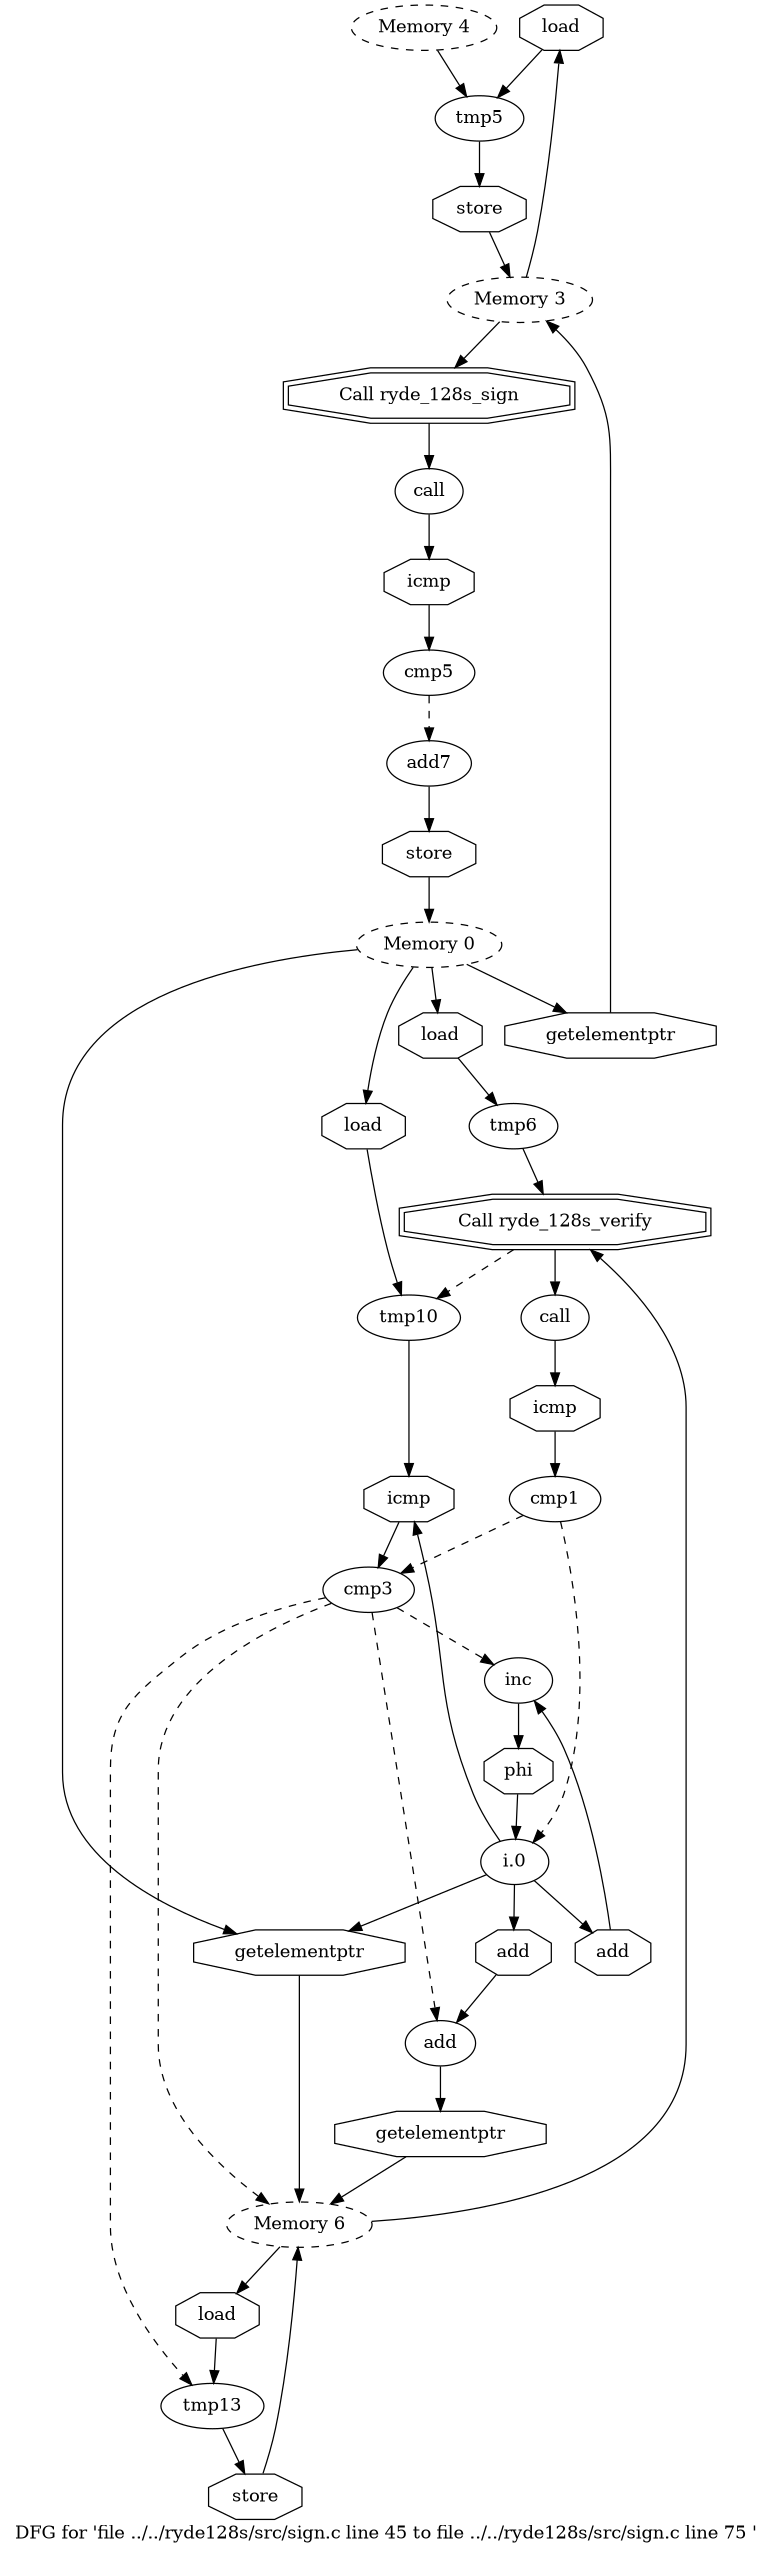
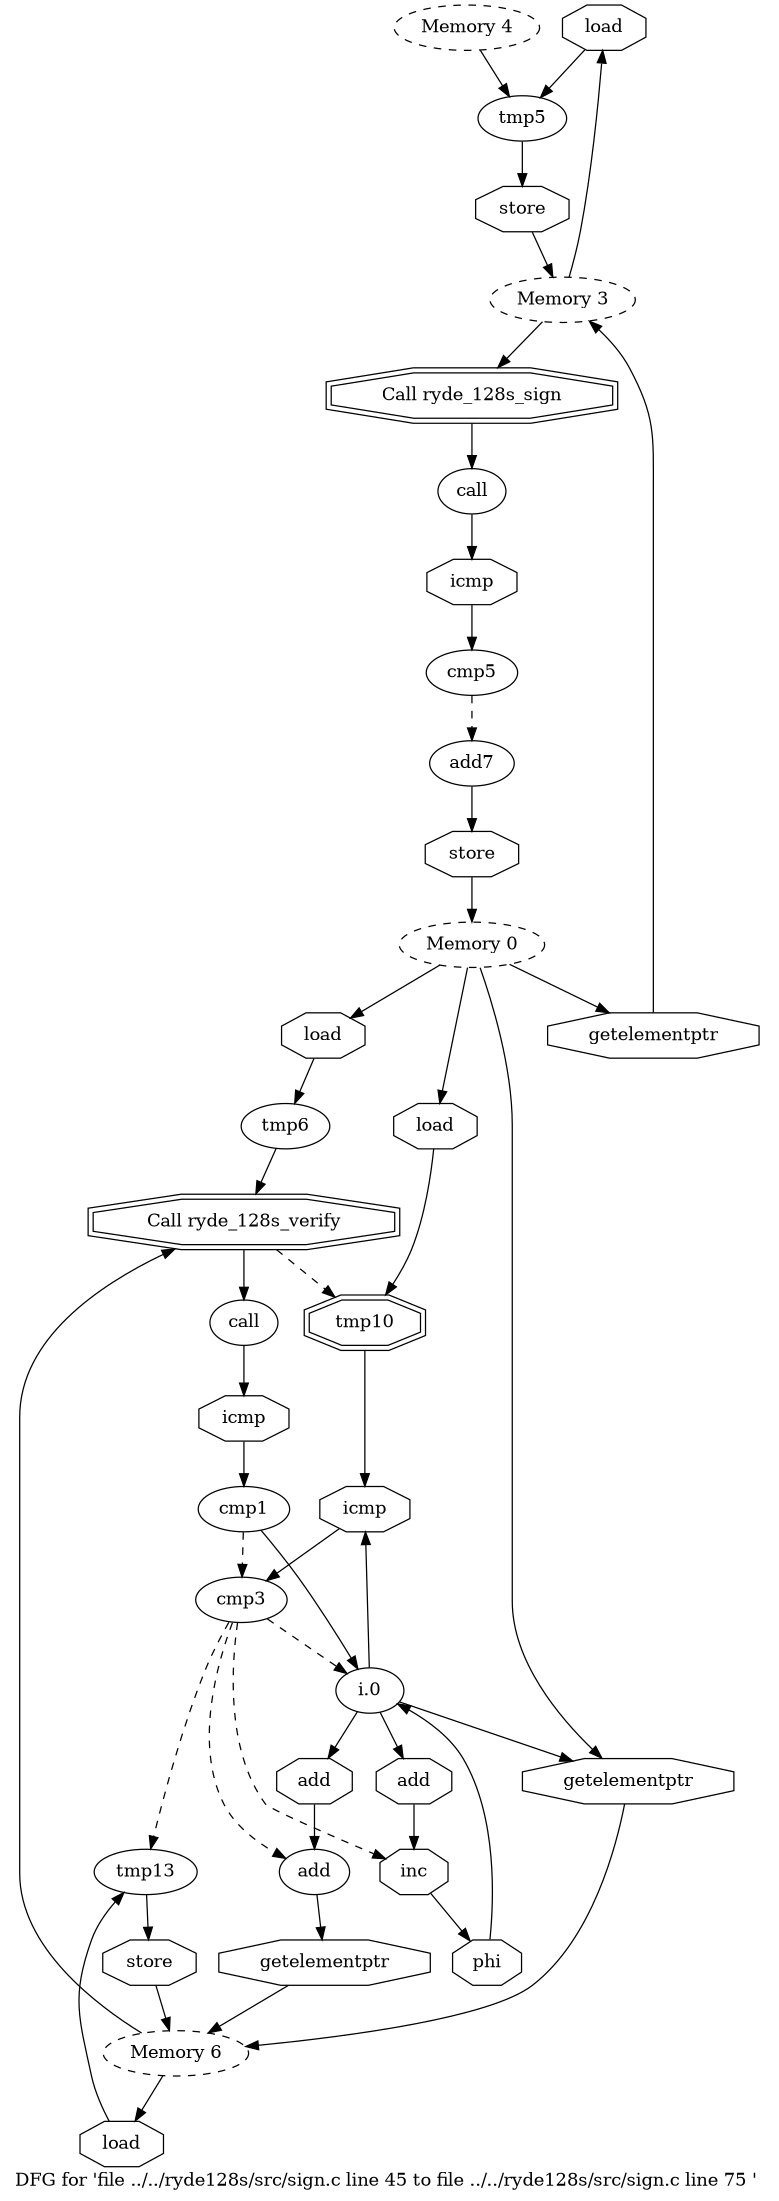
node "tmp10": shape ellipse -> doubleoctagon
node "inc": shape ellipse -> octagon
edge "cmp1" -> "i.0": style dashed -> solid
edge "cmp3" -> "Memory 6": now "cmp3" -> "i.0"
